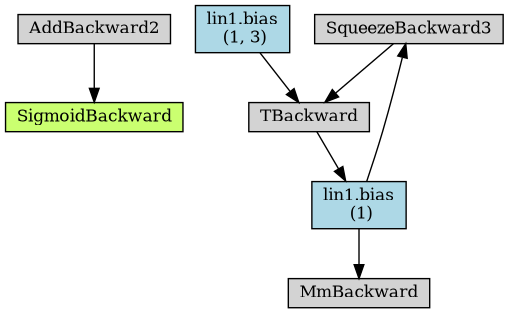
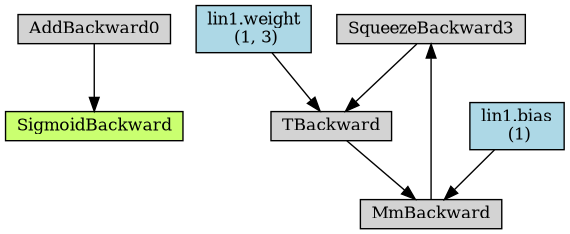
node "AddBackward2": label "AddBackward2" -> "AddBackward0"
node "lin1.bias (1, 3)": label "lin1.bias (1, 3)" -> "lin1.weight (1, 3)"
edge "lin1.bias (1)" -> "SqueezeBackward3": now "MmBackward" -> "SqueezeBackward3"
edge "TBackward" -> "lin1.bias (1)": now "TBackward" -> "MmBackward"
